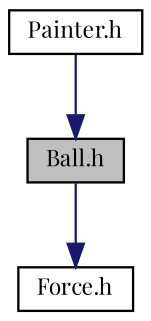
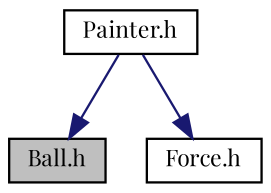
edge "Ball.h" -> "Force.h": now "Painter.h" -> "Force.h"
